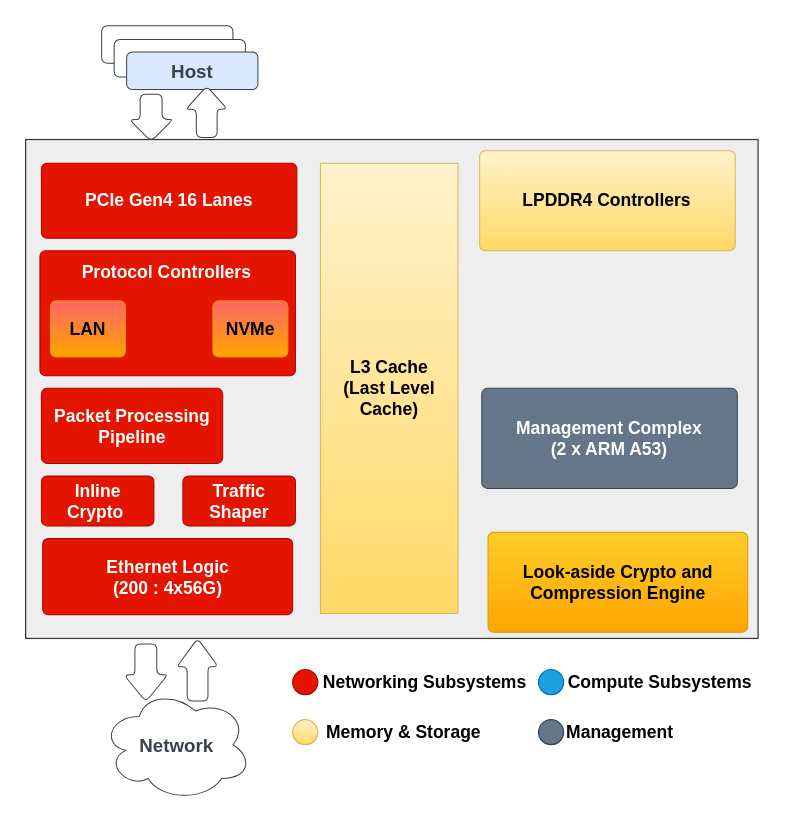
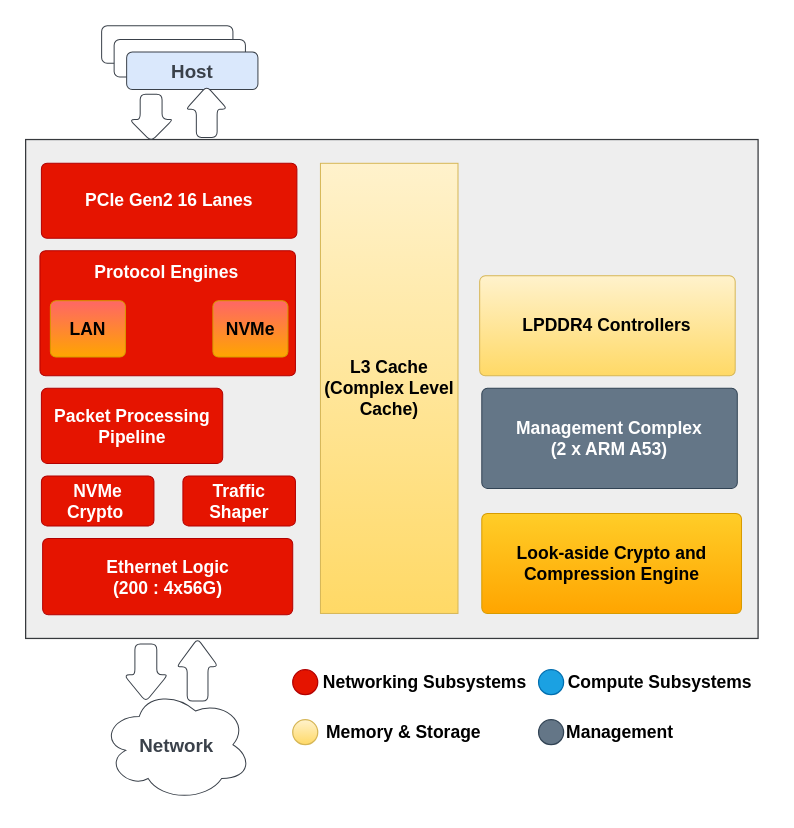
node "PCIe Gen4 16 Lanes": label "PCIe Gen4 16 Lanes" -> "PCIe Gen2 16 Lanes"
node "LPDDR4 Controllers": moved (607, 201) -> (607, 326)
node "Protocol Controllers": label "Protocol Controllers" -> "Protocol Engines"
node "L3 Cache (Last Level Cache)": label "L3 Cache (Last Level Cache)" -> "L3 Cache (Complex Level Cache)"
node "Inline Crypto": label "Inline Crypto" -> "NVMe Crypto"
node "Look-aside Crypto and Compression Engine": moved (618, 582) -> (611, 563)
